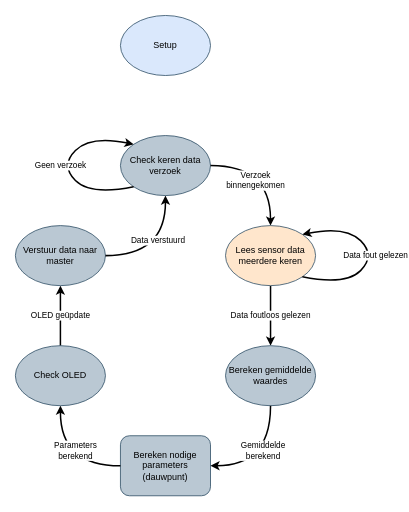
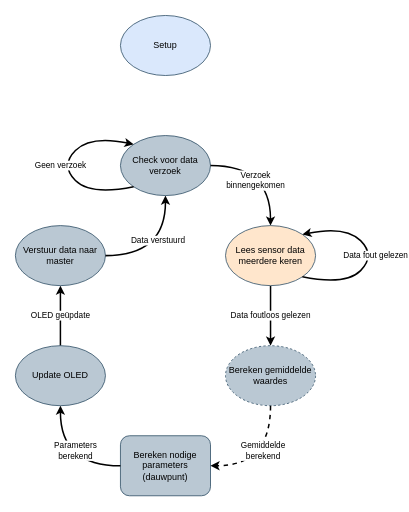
node "Check keren data verzoek": label "Check keren data verzoek" -> "Check voor data verzoek"
node "Check OLED": label "Check OLED" -> "Update OLED"
node "Bereken gemiddelde waardes": style solid -> dashed
edge "Bereken gemiddelde waardes" -> "Bereken nodige parameters (dauwpunt)": style solid -> dashed
